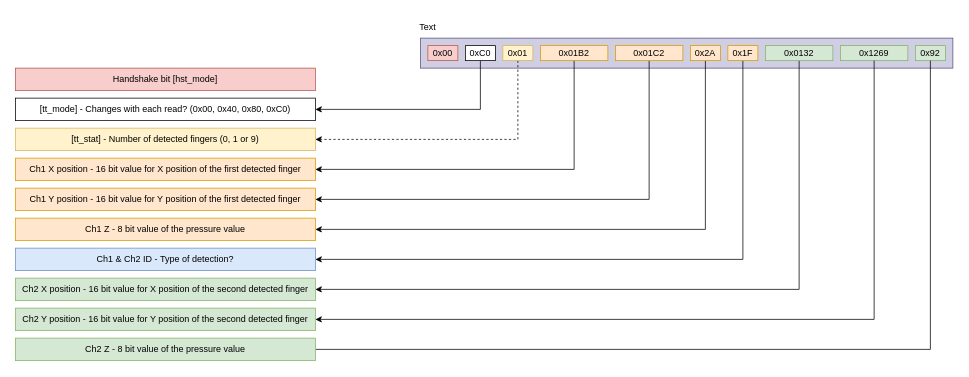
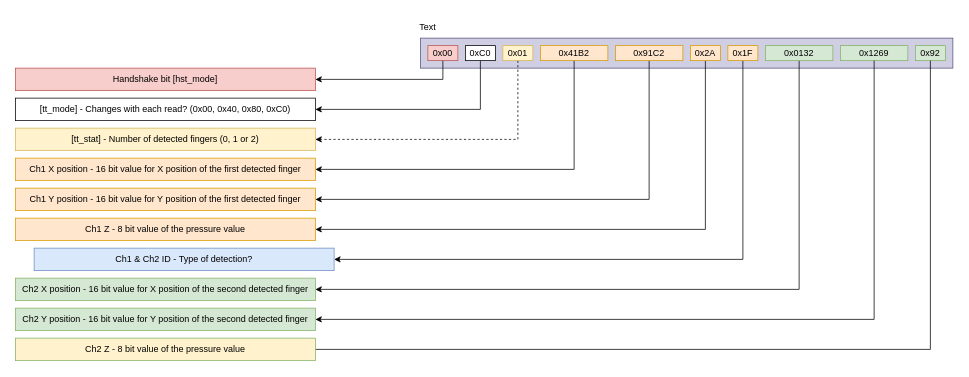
node "0x01B2": label "0x01B2" -> "0x41B2"
node "0x01C2": label "0x01C2" -> "0x91C2"
edge "0x00" -> "Handshake bit [hst_mode]": added
node "[tt_stat] - Number of detected fingers (0, 1 or 9)": label "[tt_stat] - Number of detected fingers (0, 1 or 9)" -> "[tt_stat] - Number of detected fingers (0, 1 or 2)"
node "Ch1 & Ch2 ID - Type of detection?": moved (165, 259) -> (184, 259)
node "Ch2 Z - 8 bit value of the pressure value": fillcolor #d5e8d4 -> #fff2cc
